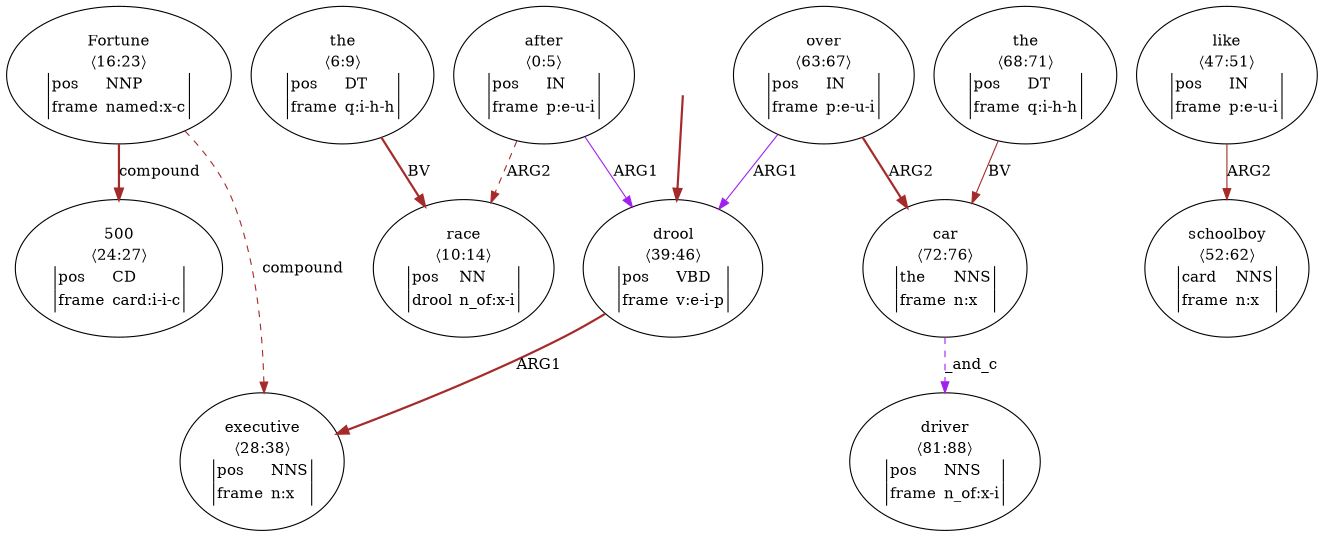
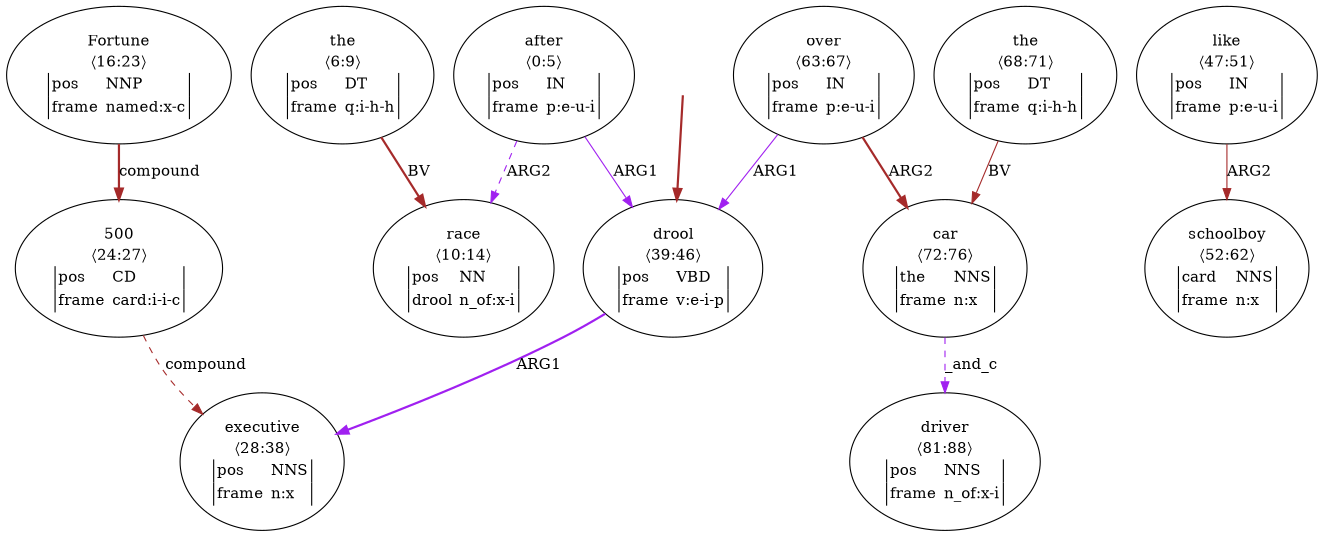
edge "after" -> "race": color brown -> purple
edge "Fortune" -> "executive": now "500" -> "executive"
edge "drool" -> "executive": color brown -> purple
